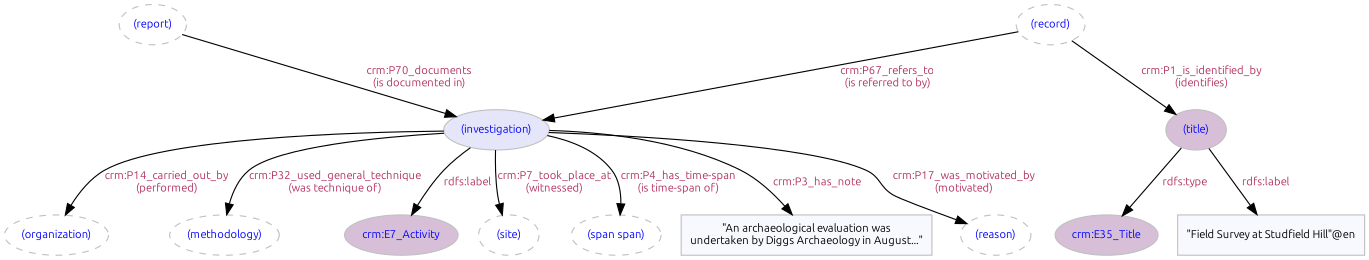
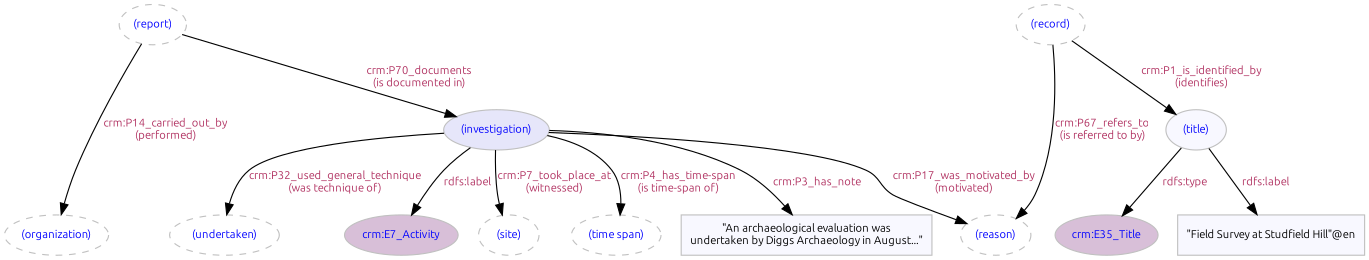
edge "(record)" -> "(investigation)": now "(record)" -> "(reason)"
node "(title)": fillcolor thistle -> ghostwhite
edge "(investigation)" -> "(organization)": now "(report)" -> "(organization)"
node "(methodology)": label "(methodology)" -> "(undertaken)"
node "(span span)": label "(span span)" -> "(time span)"
